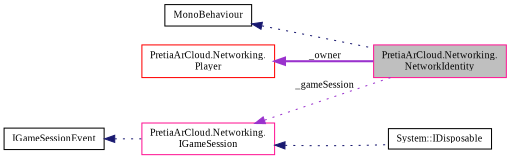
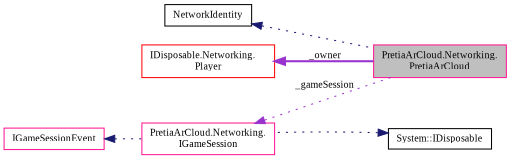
node "MonoBehaviour": label "MonoBehaviour" -> "NetworkIdentity"
node "PretiaArCloud.Networking. Player": label "PretiaArCloud.Networking. Player" -> "IDisposable.Networking. Player"
node "PretiaArCloud.Networking. NetworkIdentity": label "PretiaArCloud.Networking. NetworkIdentity" -> "PretiaArCloud.Networking. PretiaArCloud"
node "IGameSessionEvent": color black -> deeppink
edge "System::IDisposable" -> "PretiaArCloud.Networking. IGameSession": reversed
